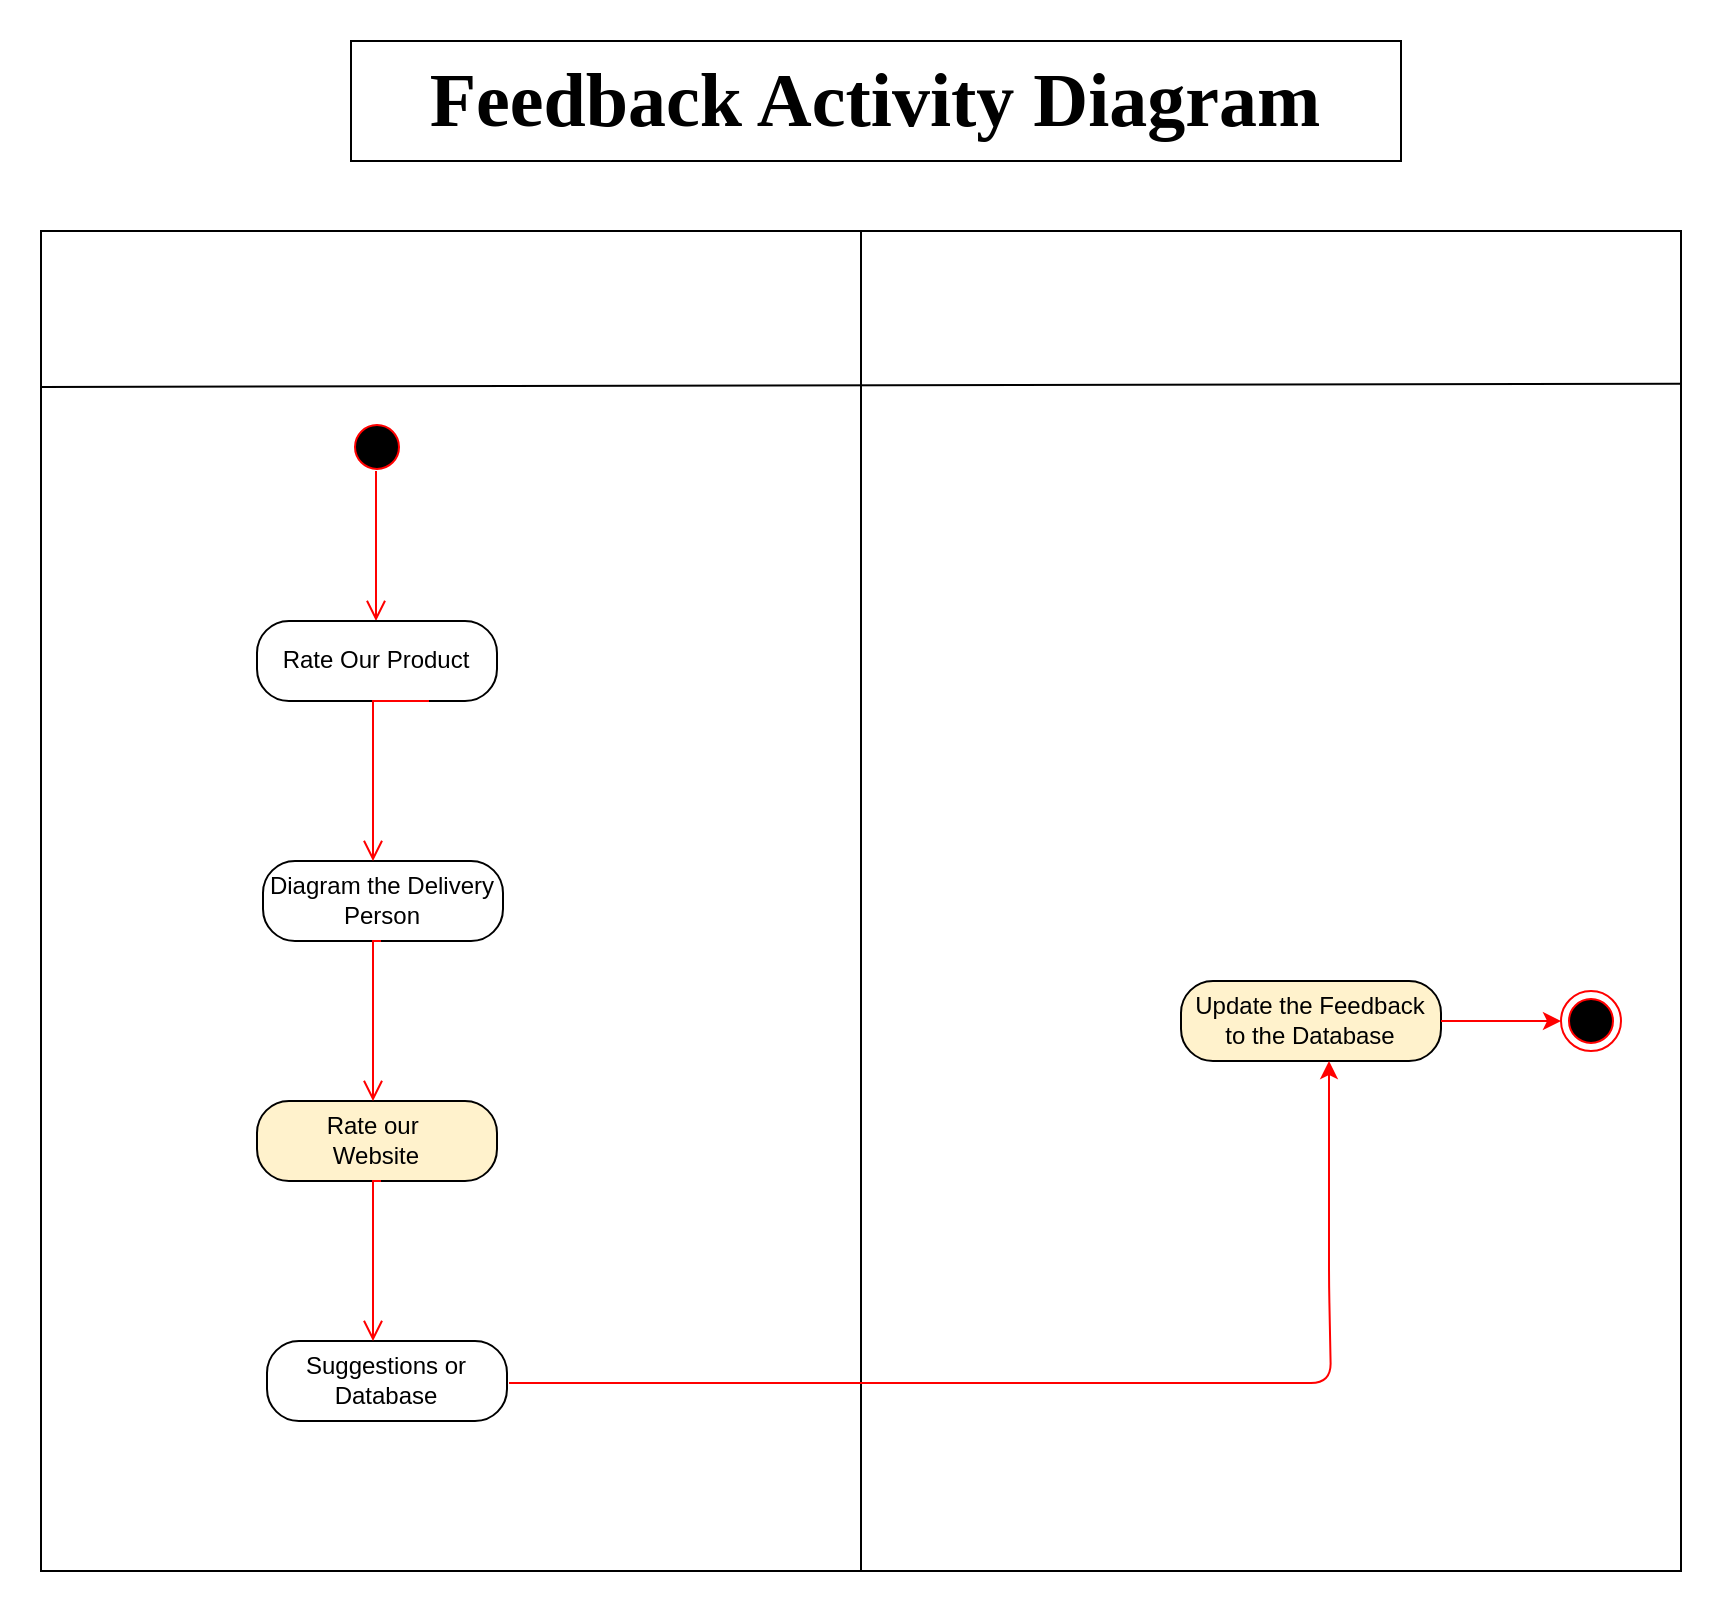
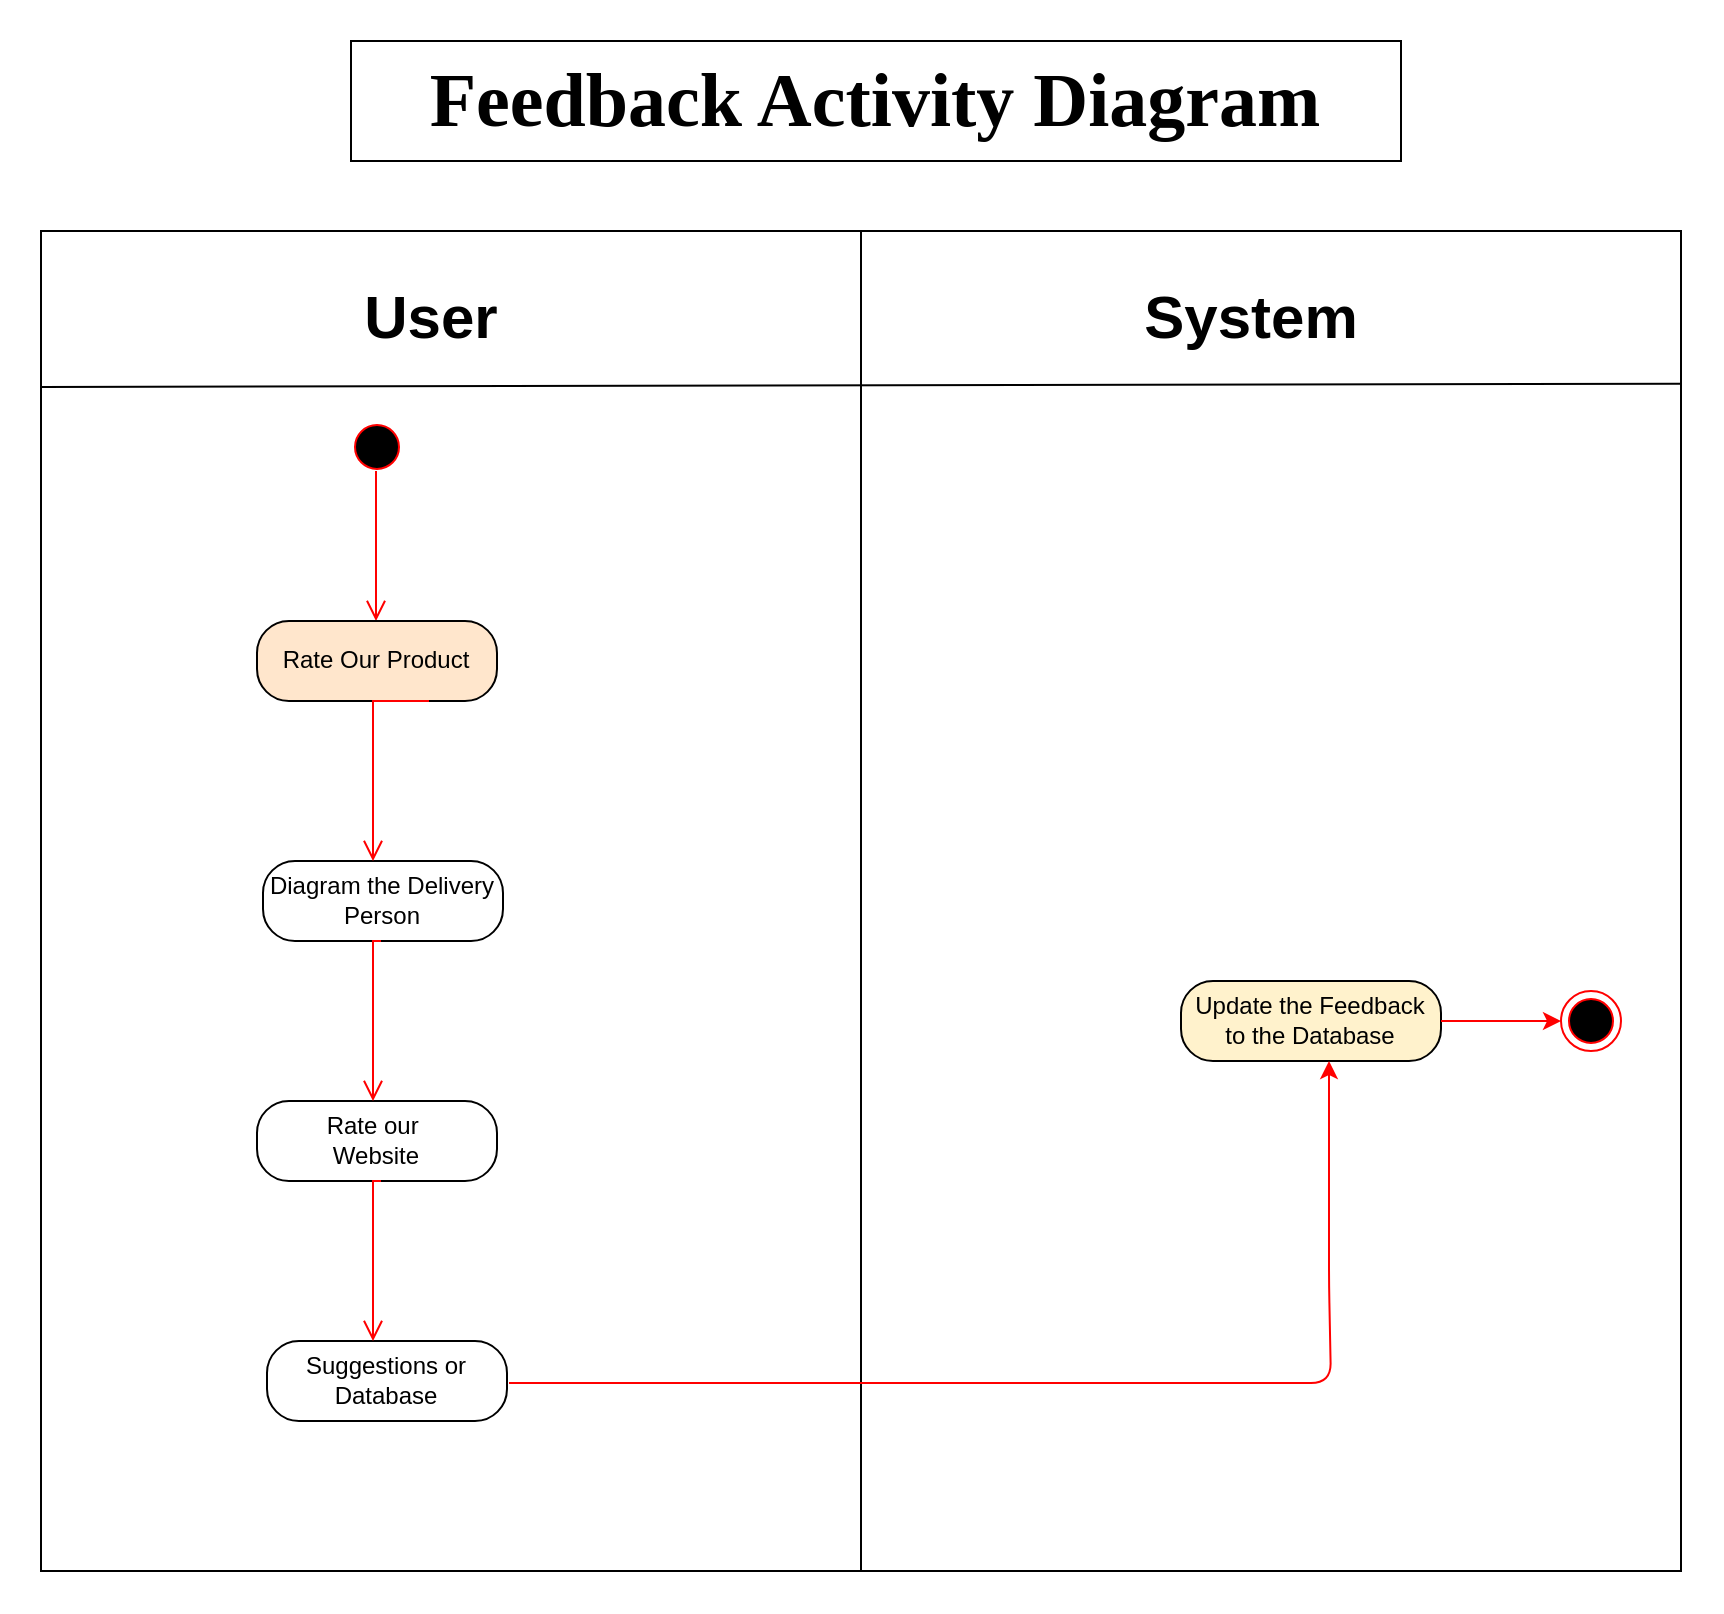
node "User": added
node "System": added
node "Rate Our Product": fillcolor #ffffff -> #ffe6cc
node "Rate our Website": fillcolor #fff2cc -> #ffffff
